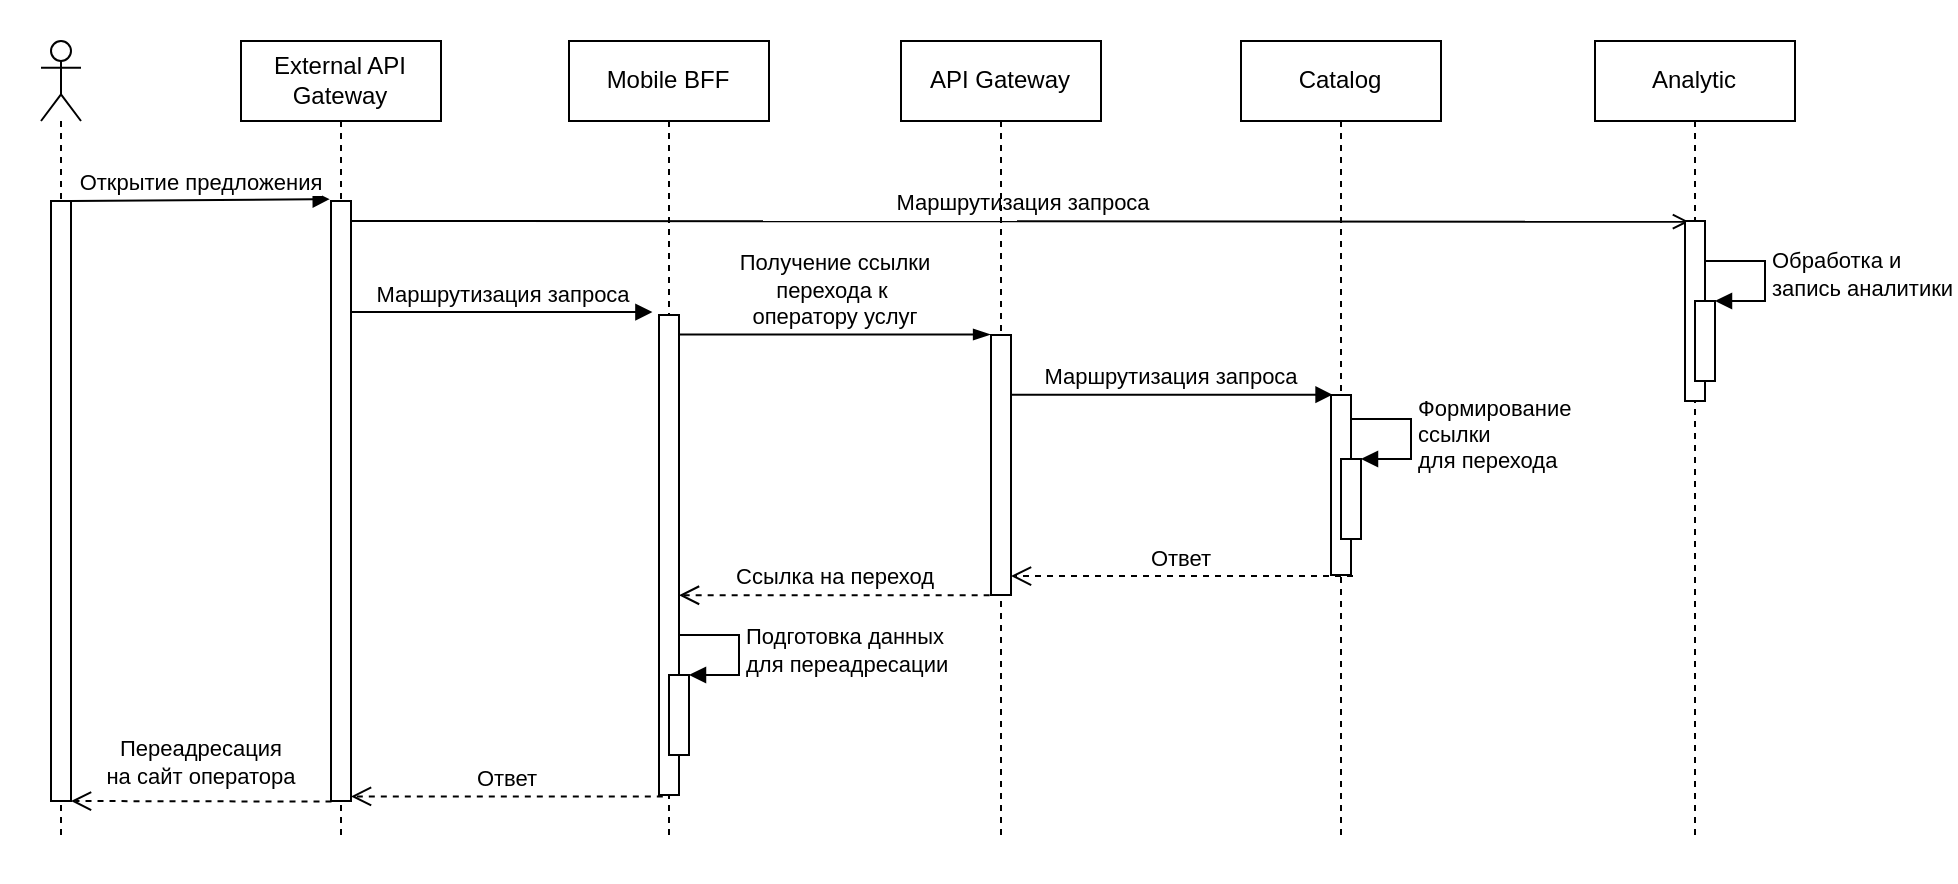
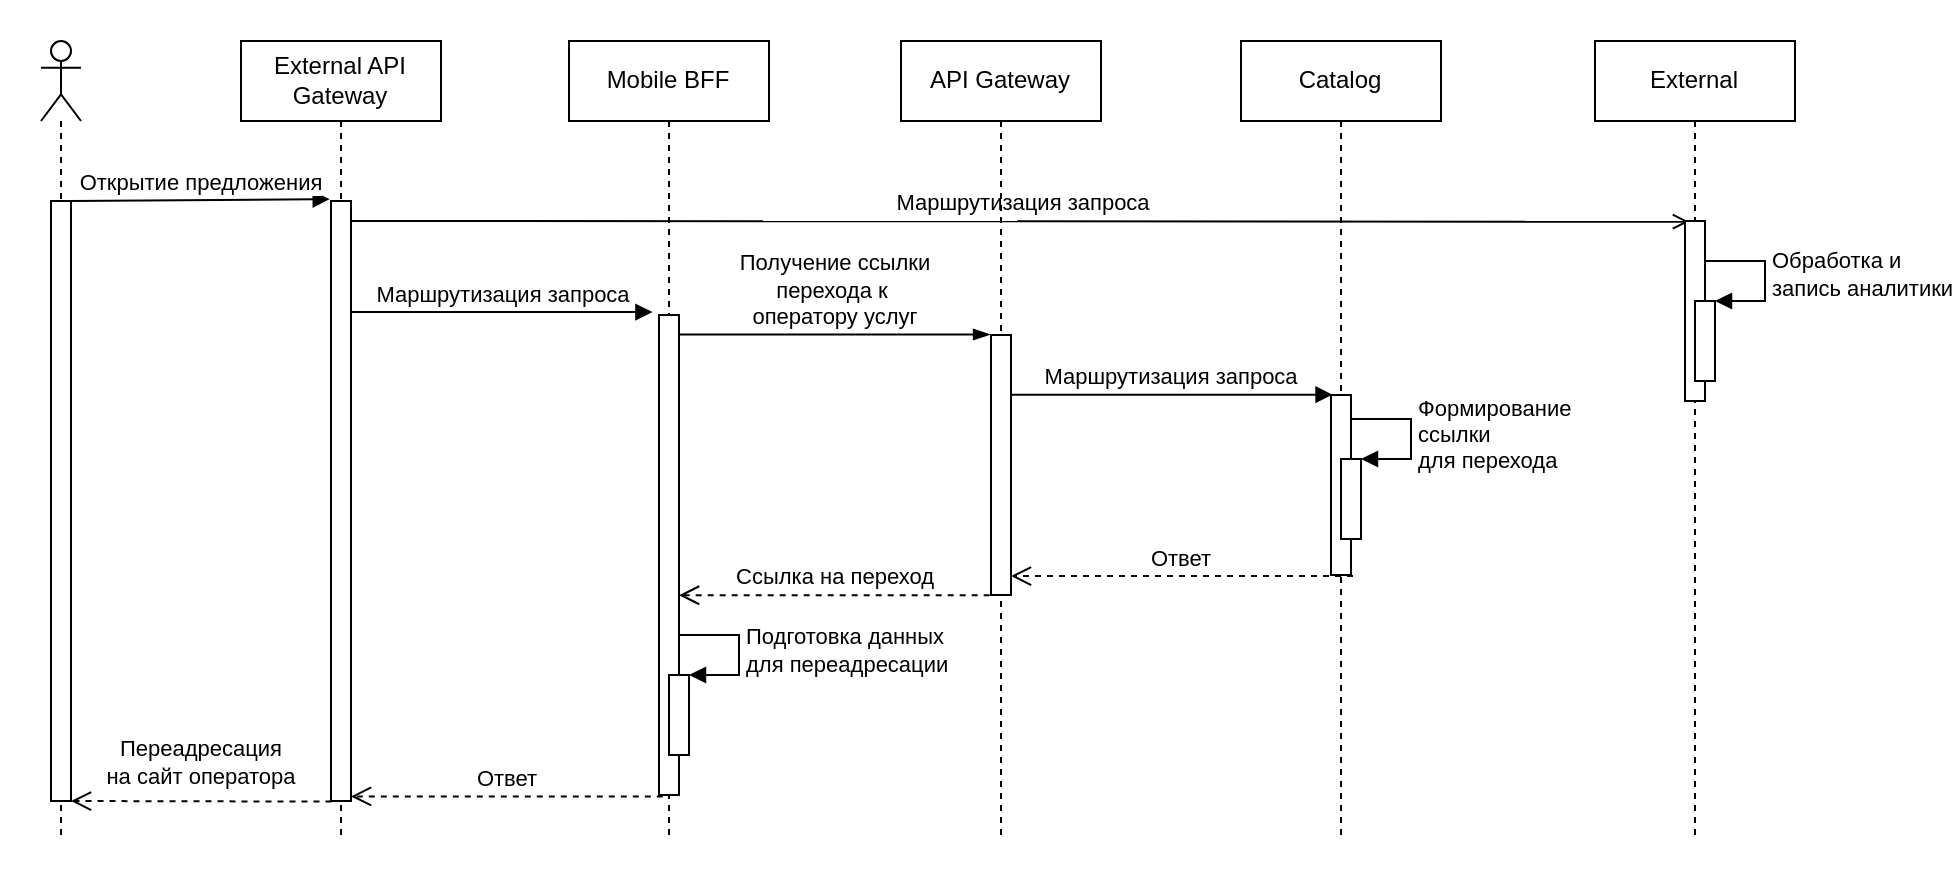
node "Analytic": label "Analytic" -> "External"
